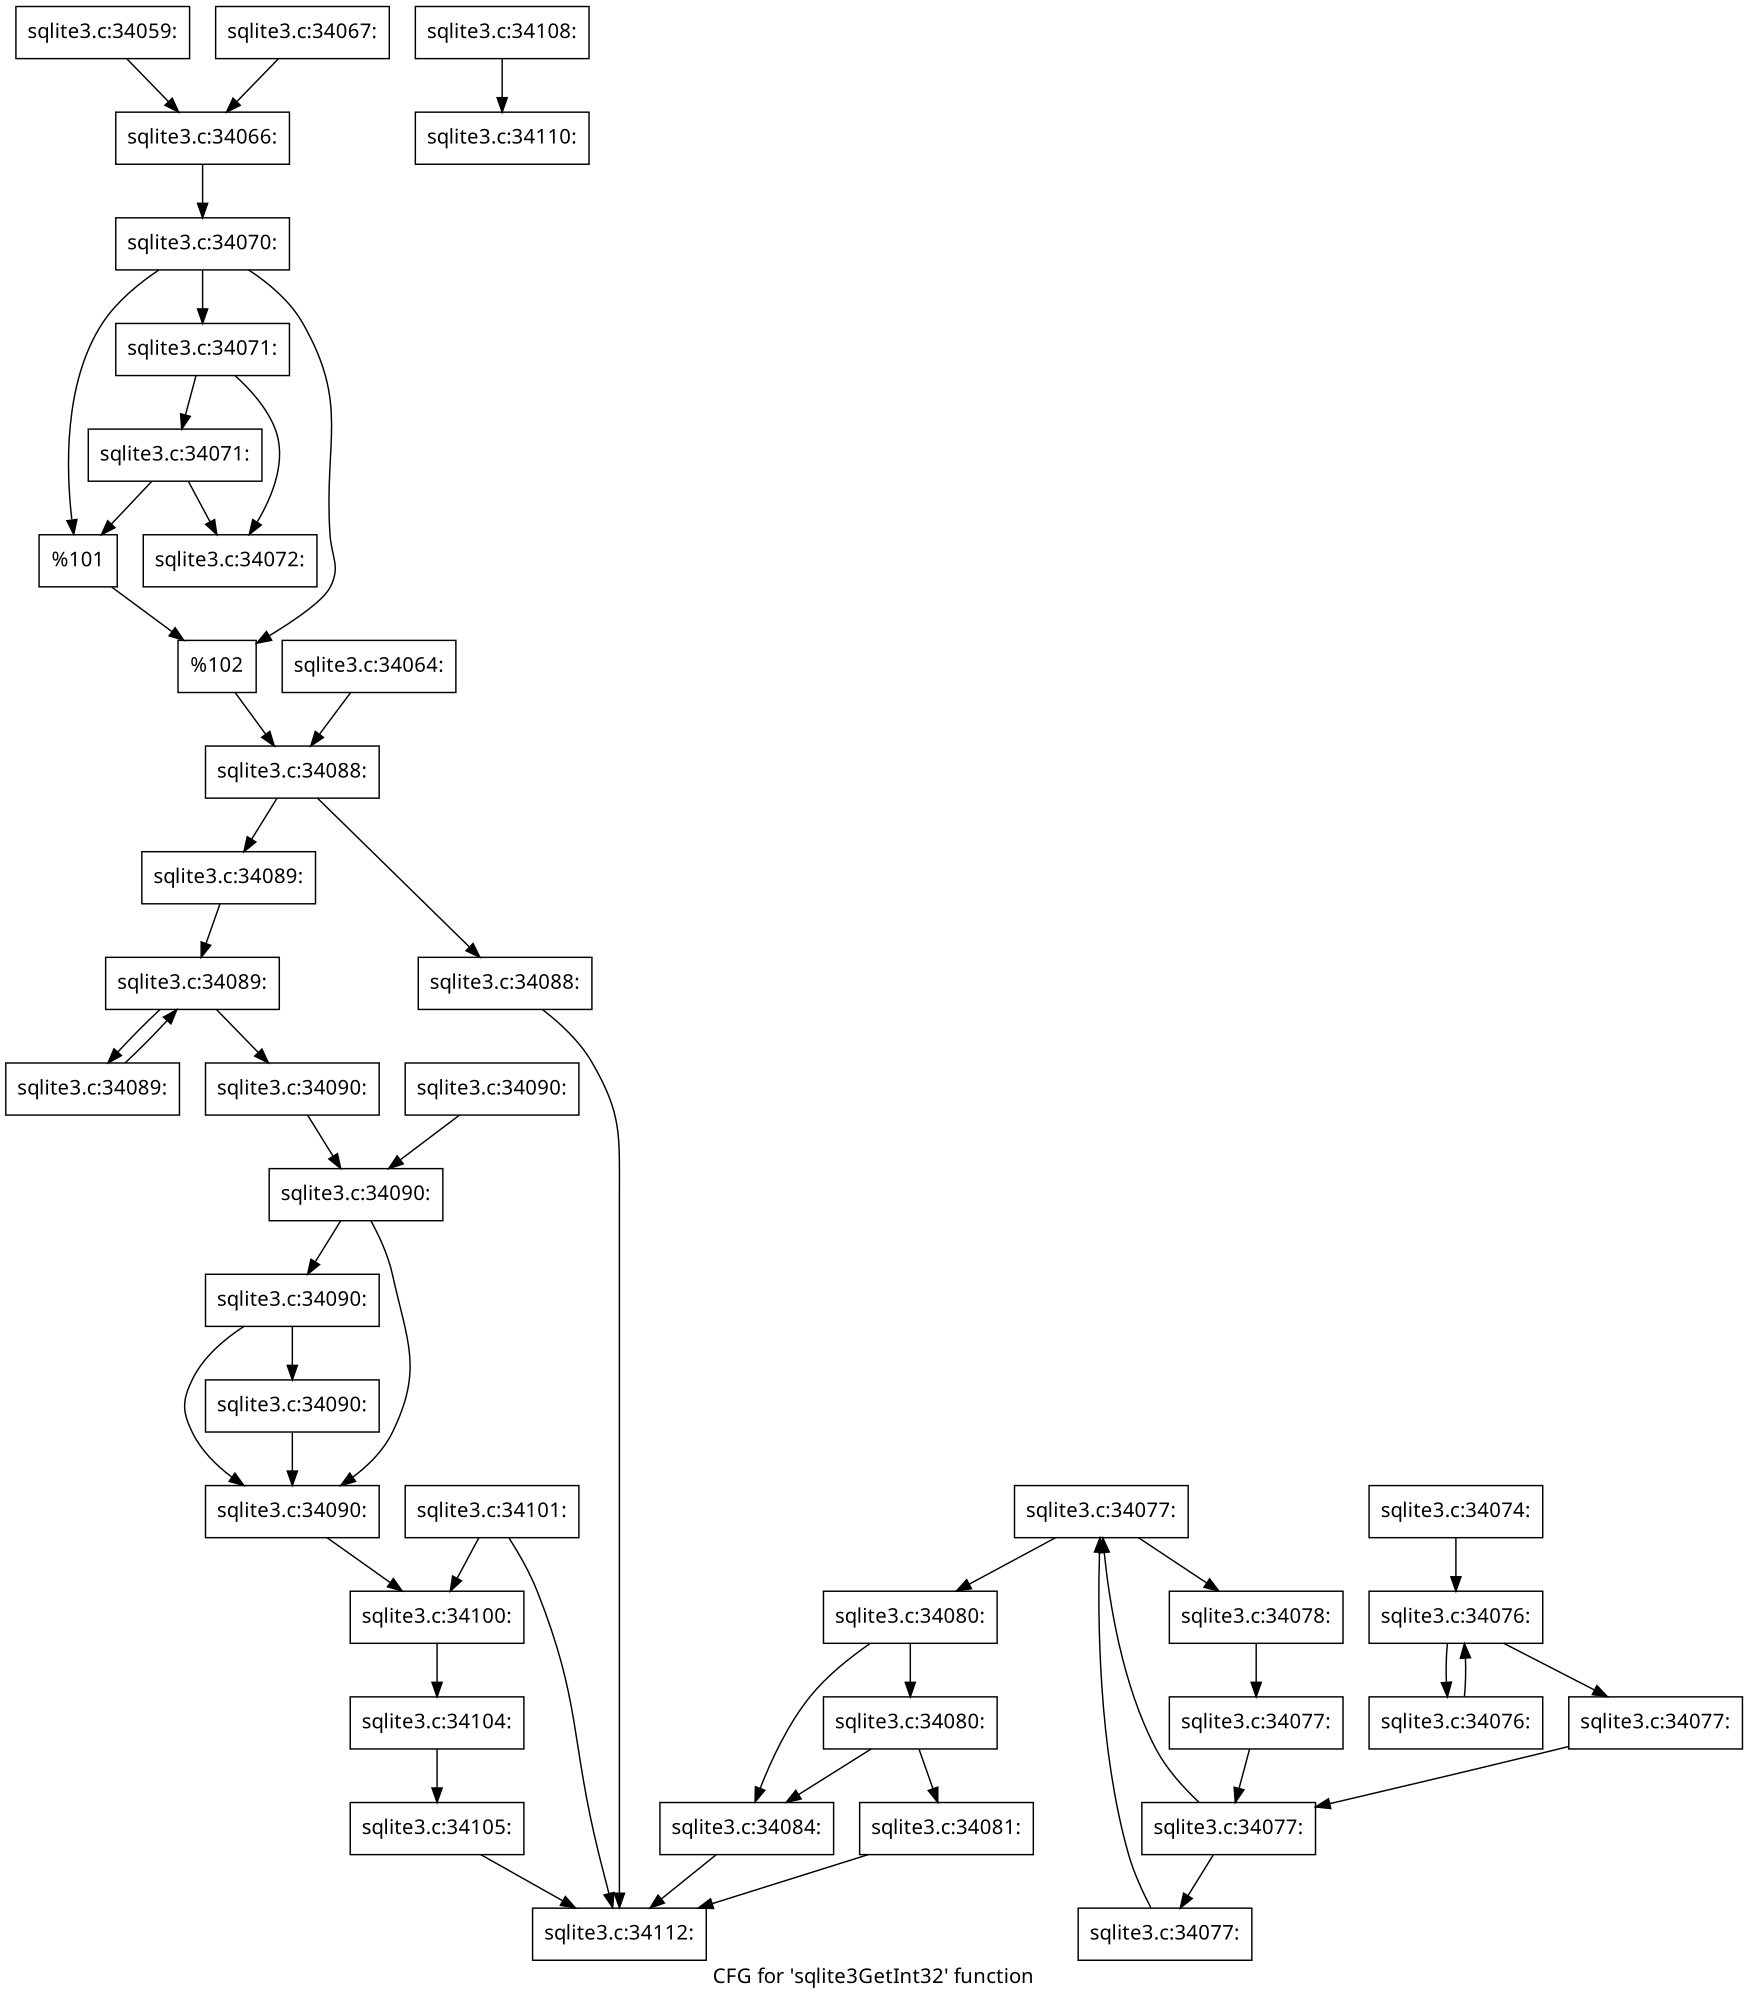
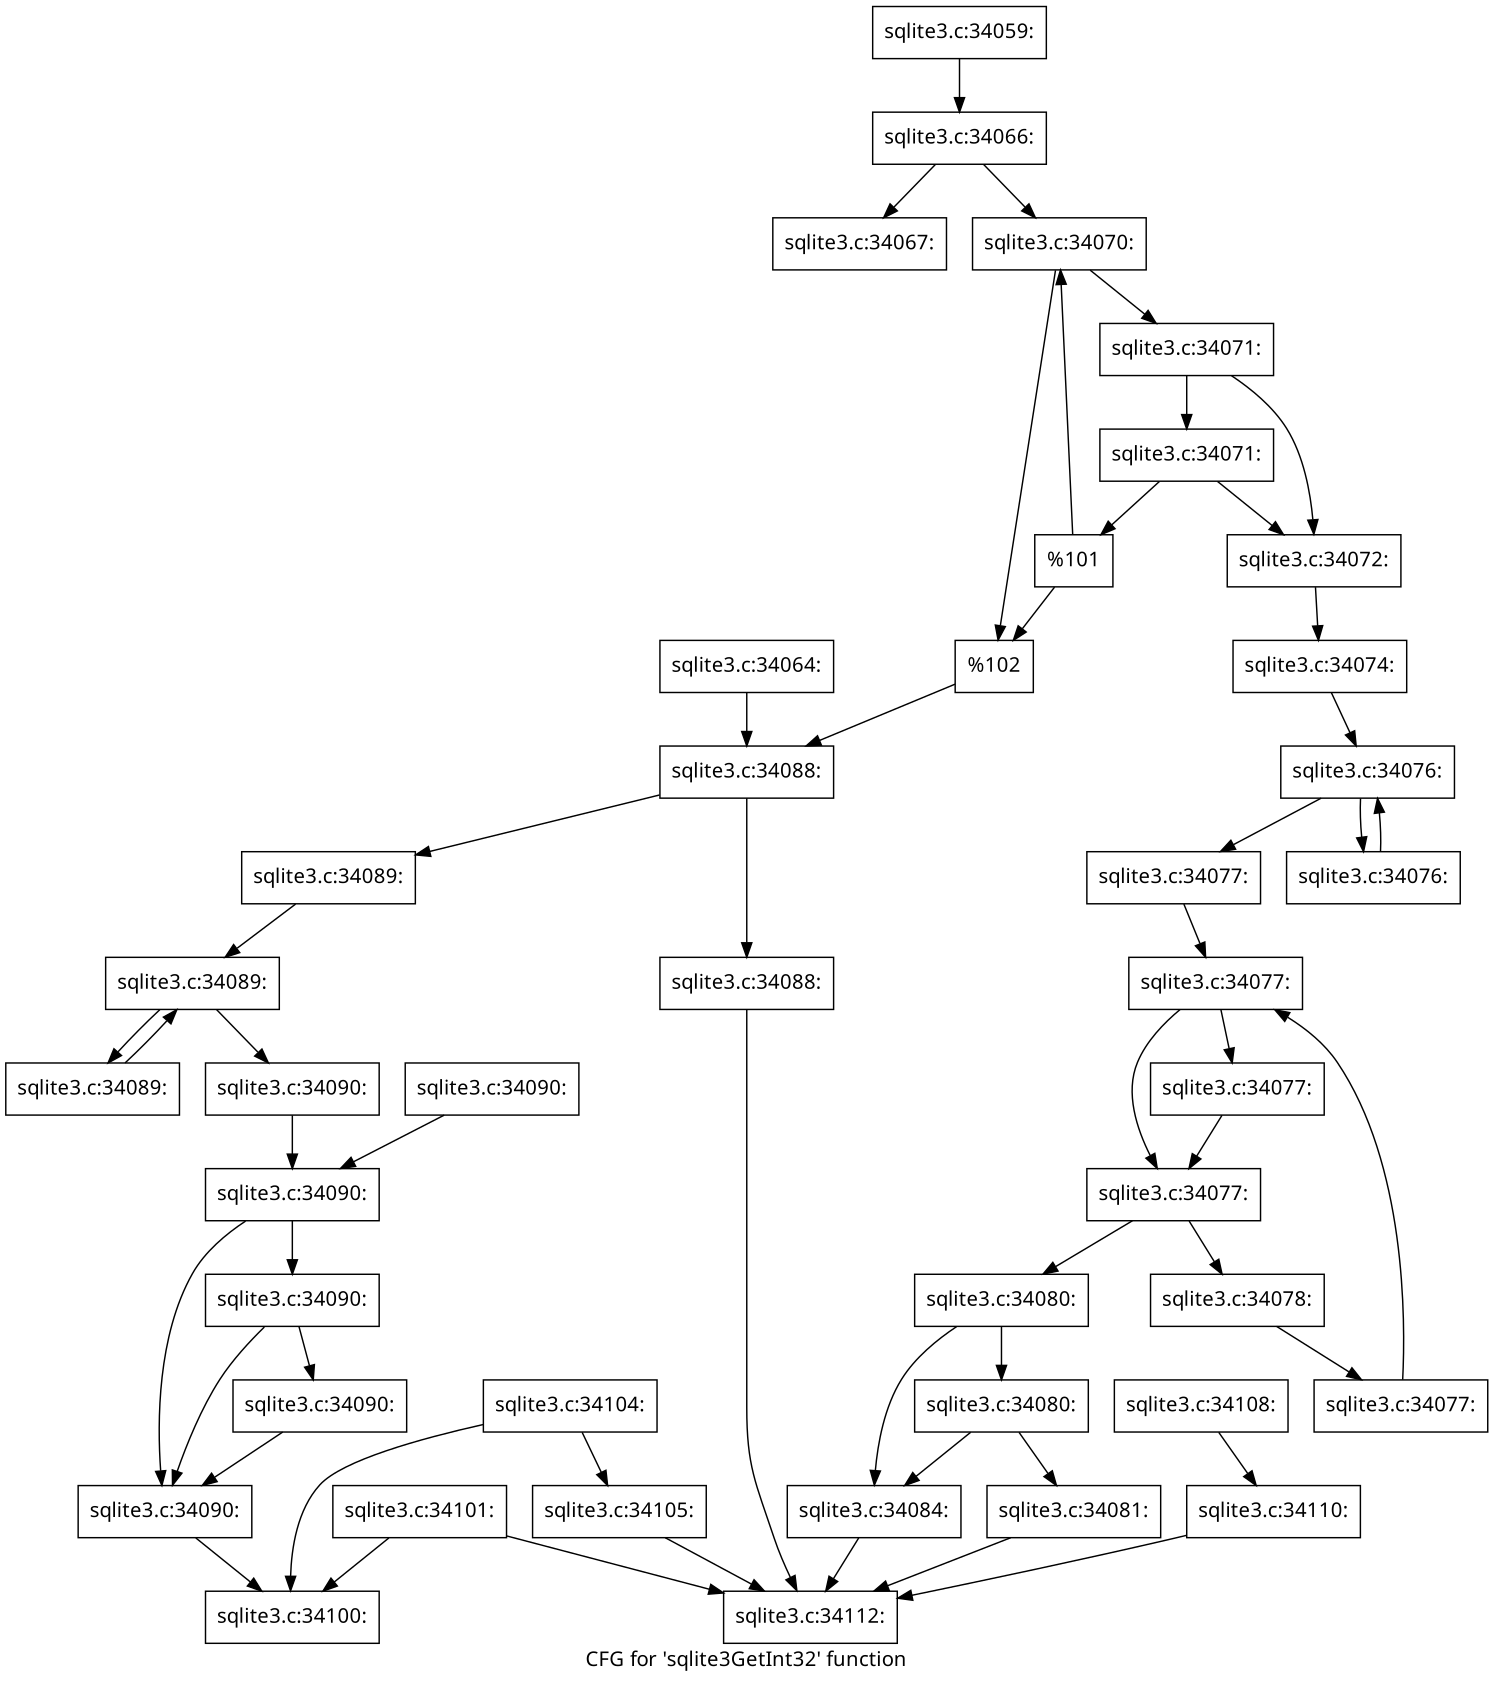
edge "sqlite3.c:34067:" -> "sqlite3.c:34066:": reversed
edge "sqlite3.c:34070:" -> "%101": reversed
edge "sqlite3.c:34072:" -> "sqlite3.c:34074:": added
edge "sqlite3.c:34110:" -> "sqlite3.c:34112:": added
edge "sqlite3.c:34100:" -> "sqlite3.c:34104:": reversed
